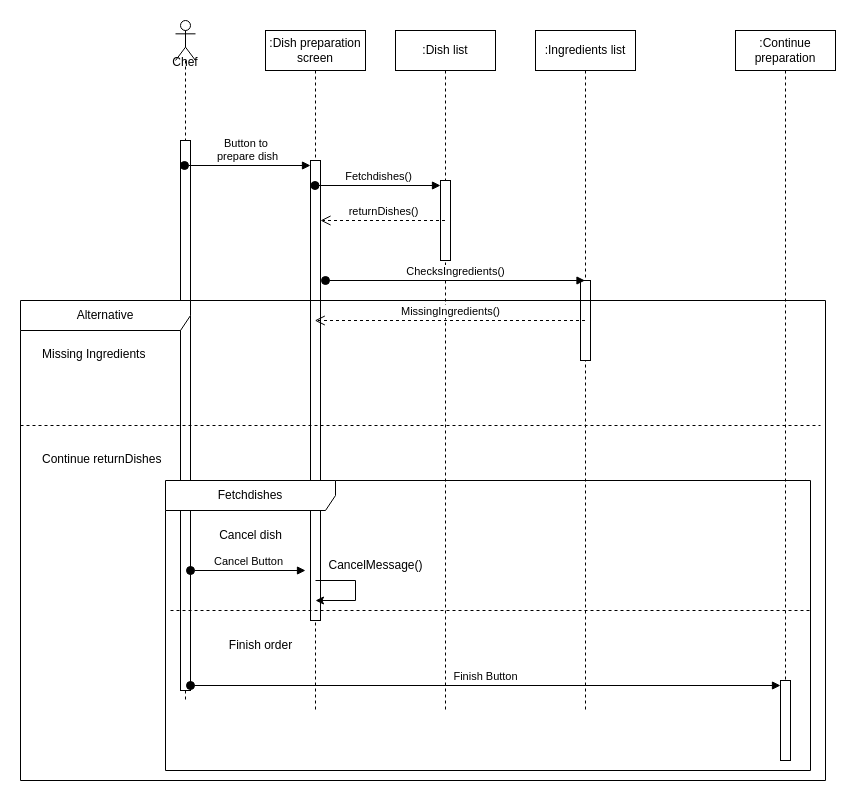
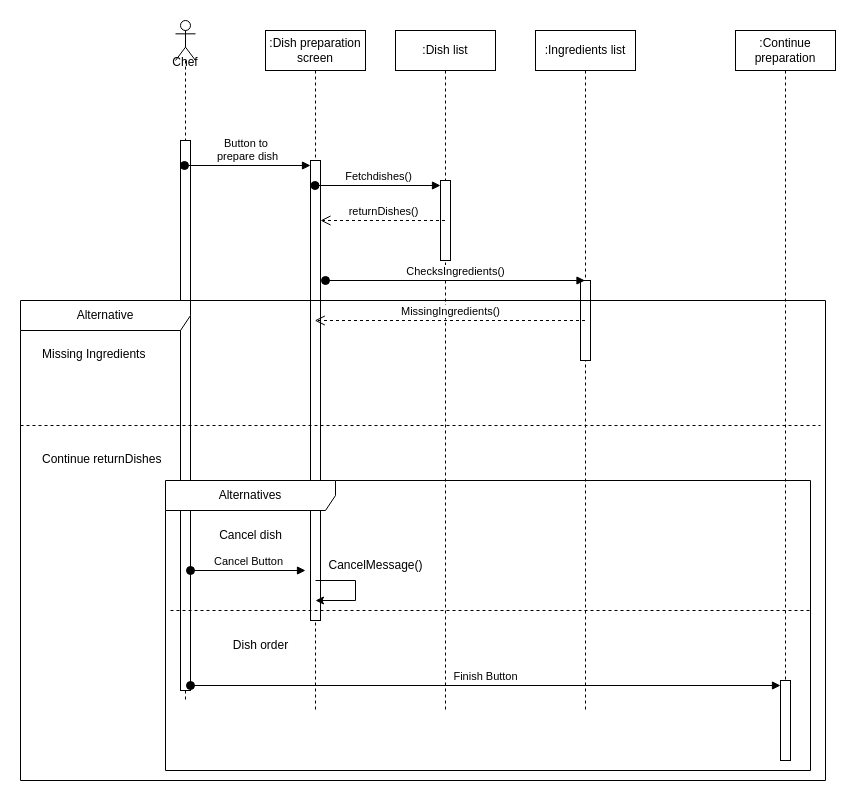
node "Fetchdishes": label "Fetchdishes" -> "Alternatives"
node "Finish order": label "Finish order" -> "Dish order"
